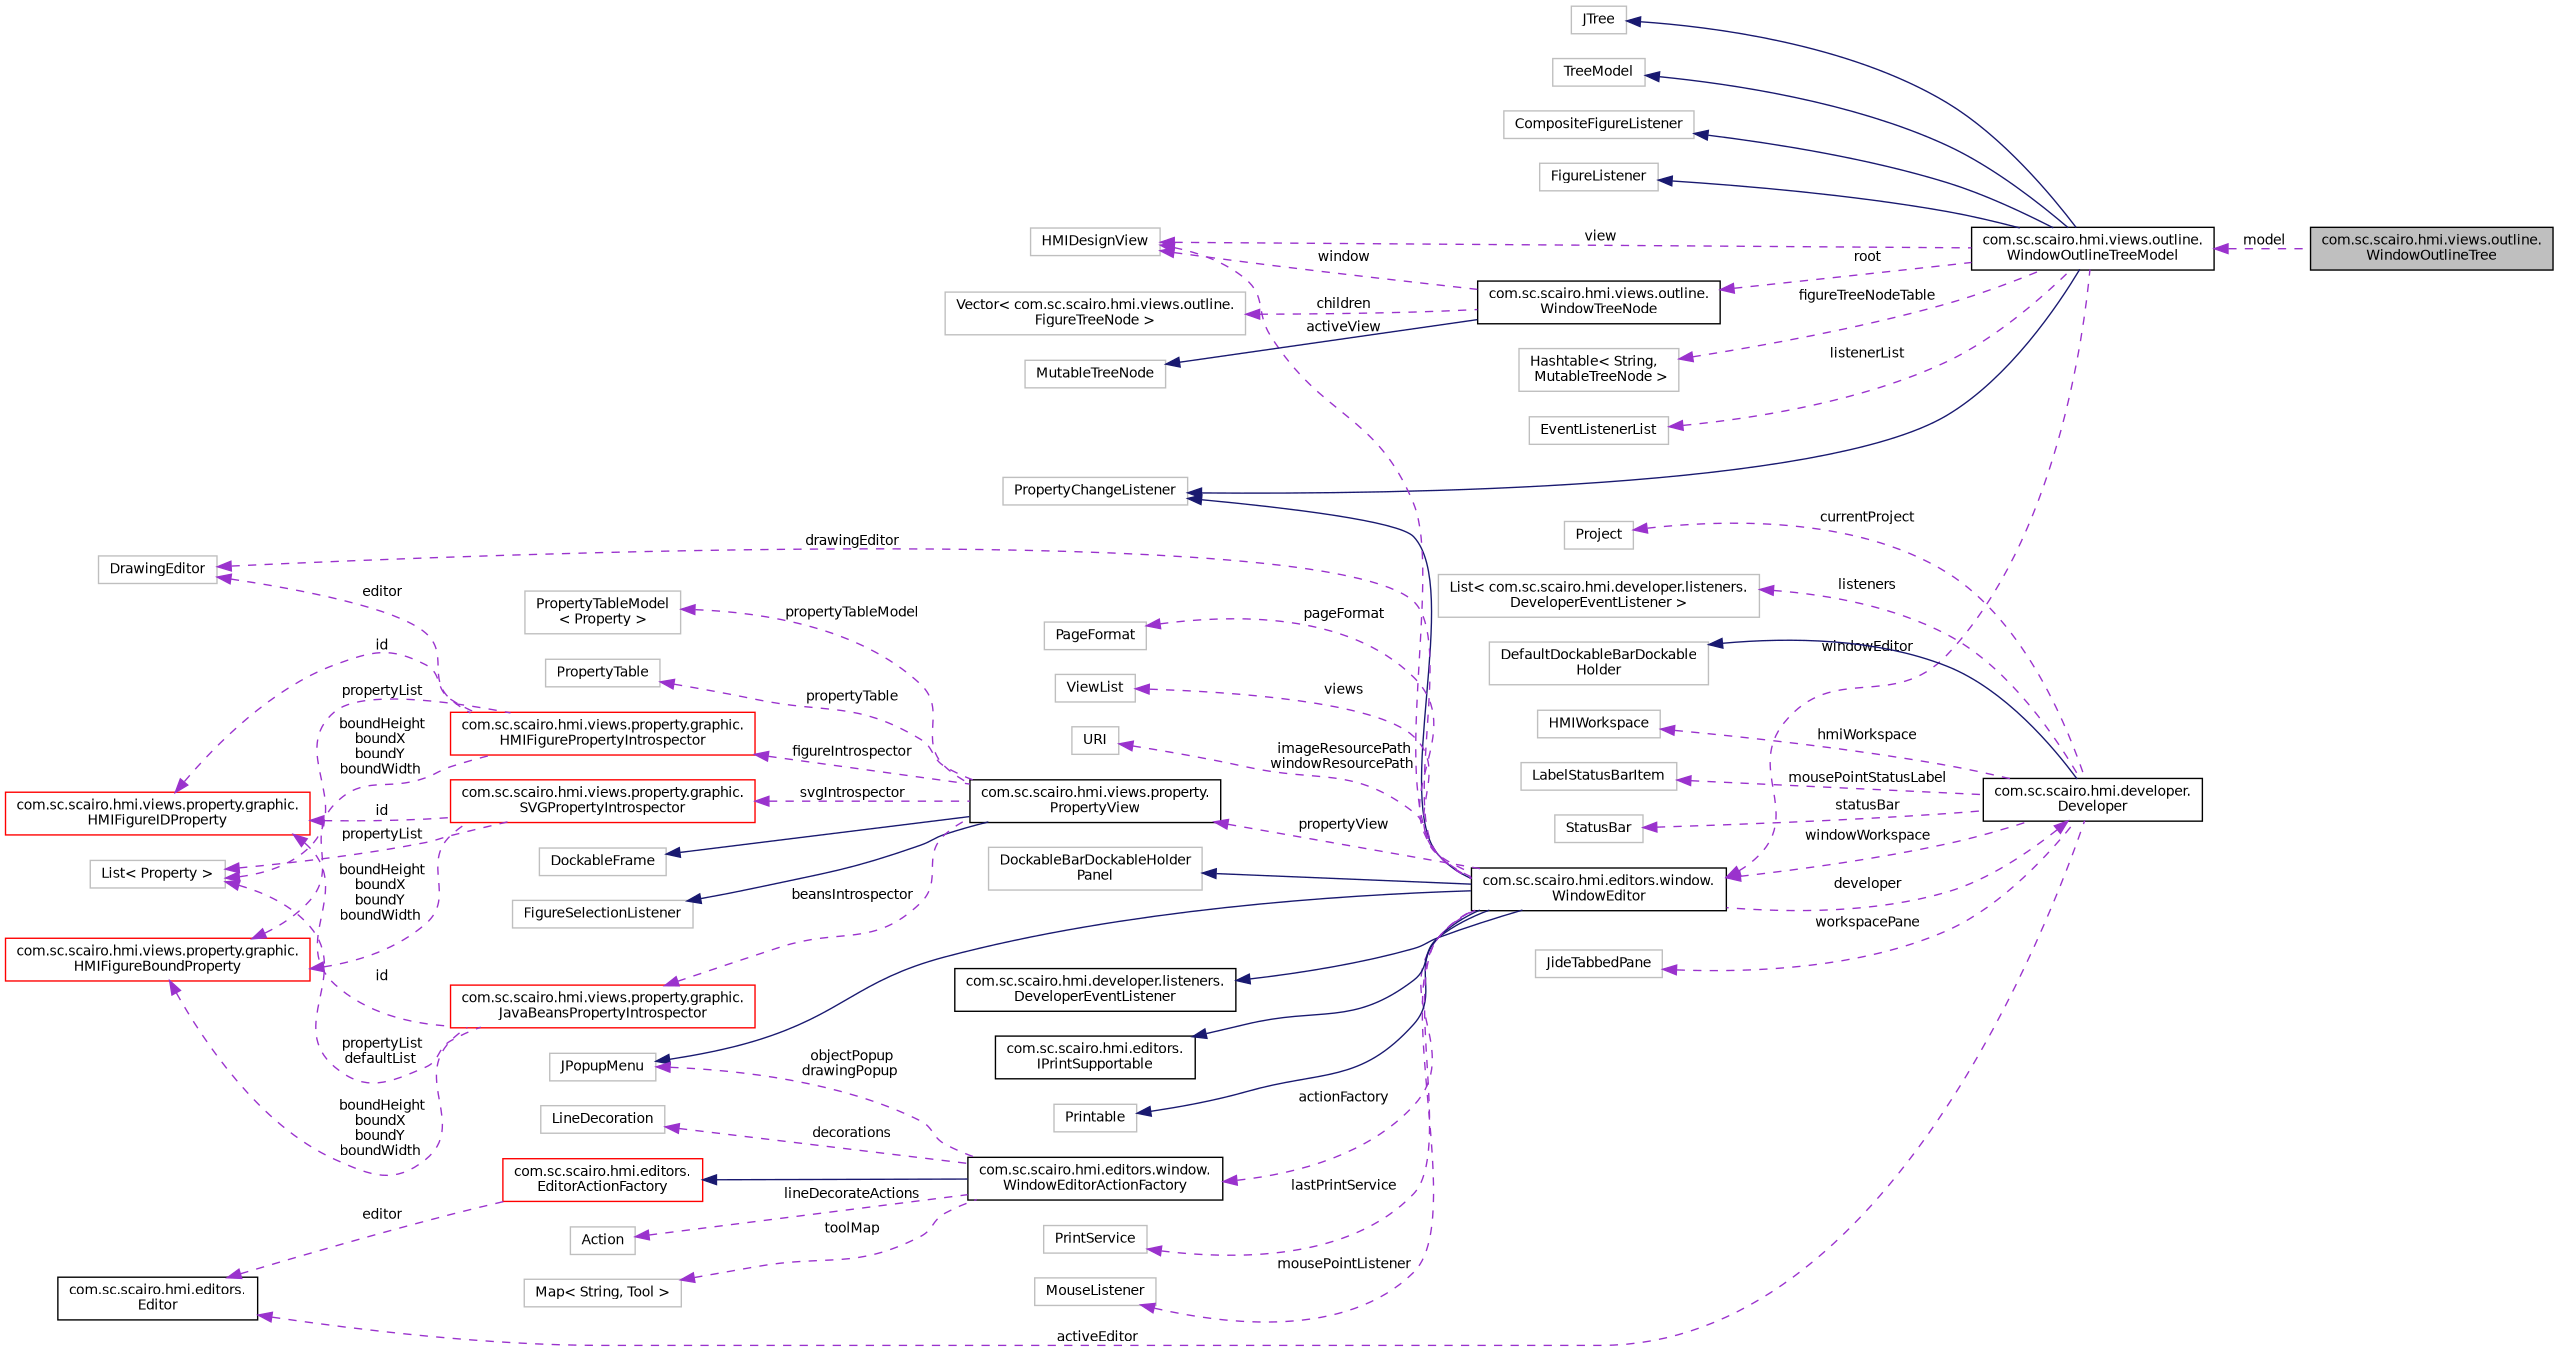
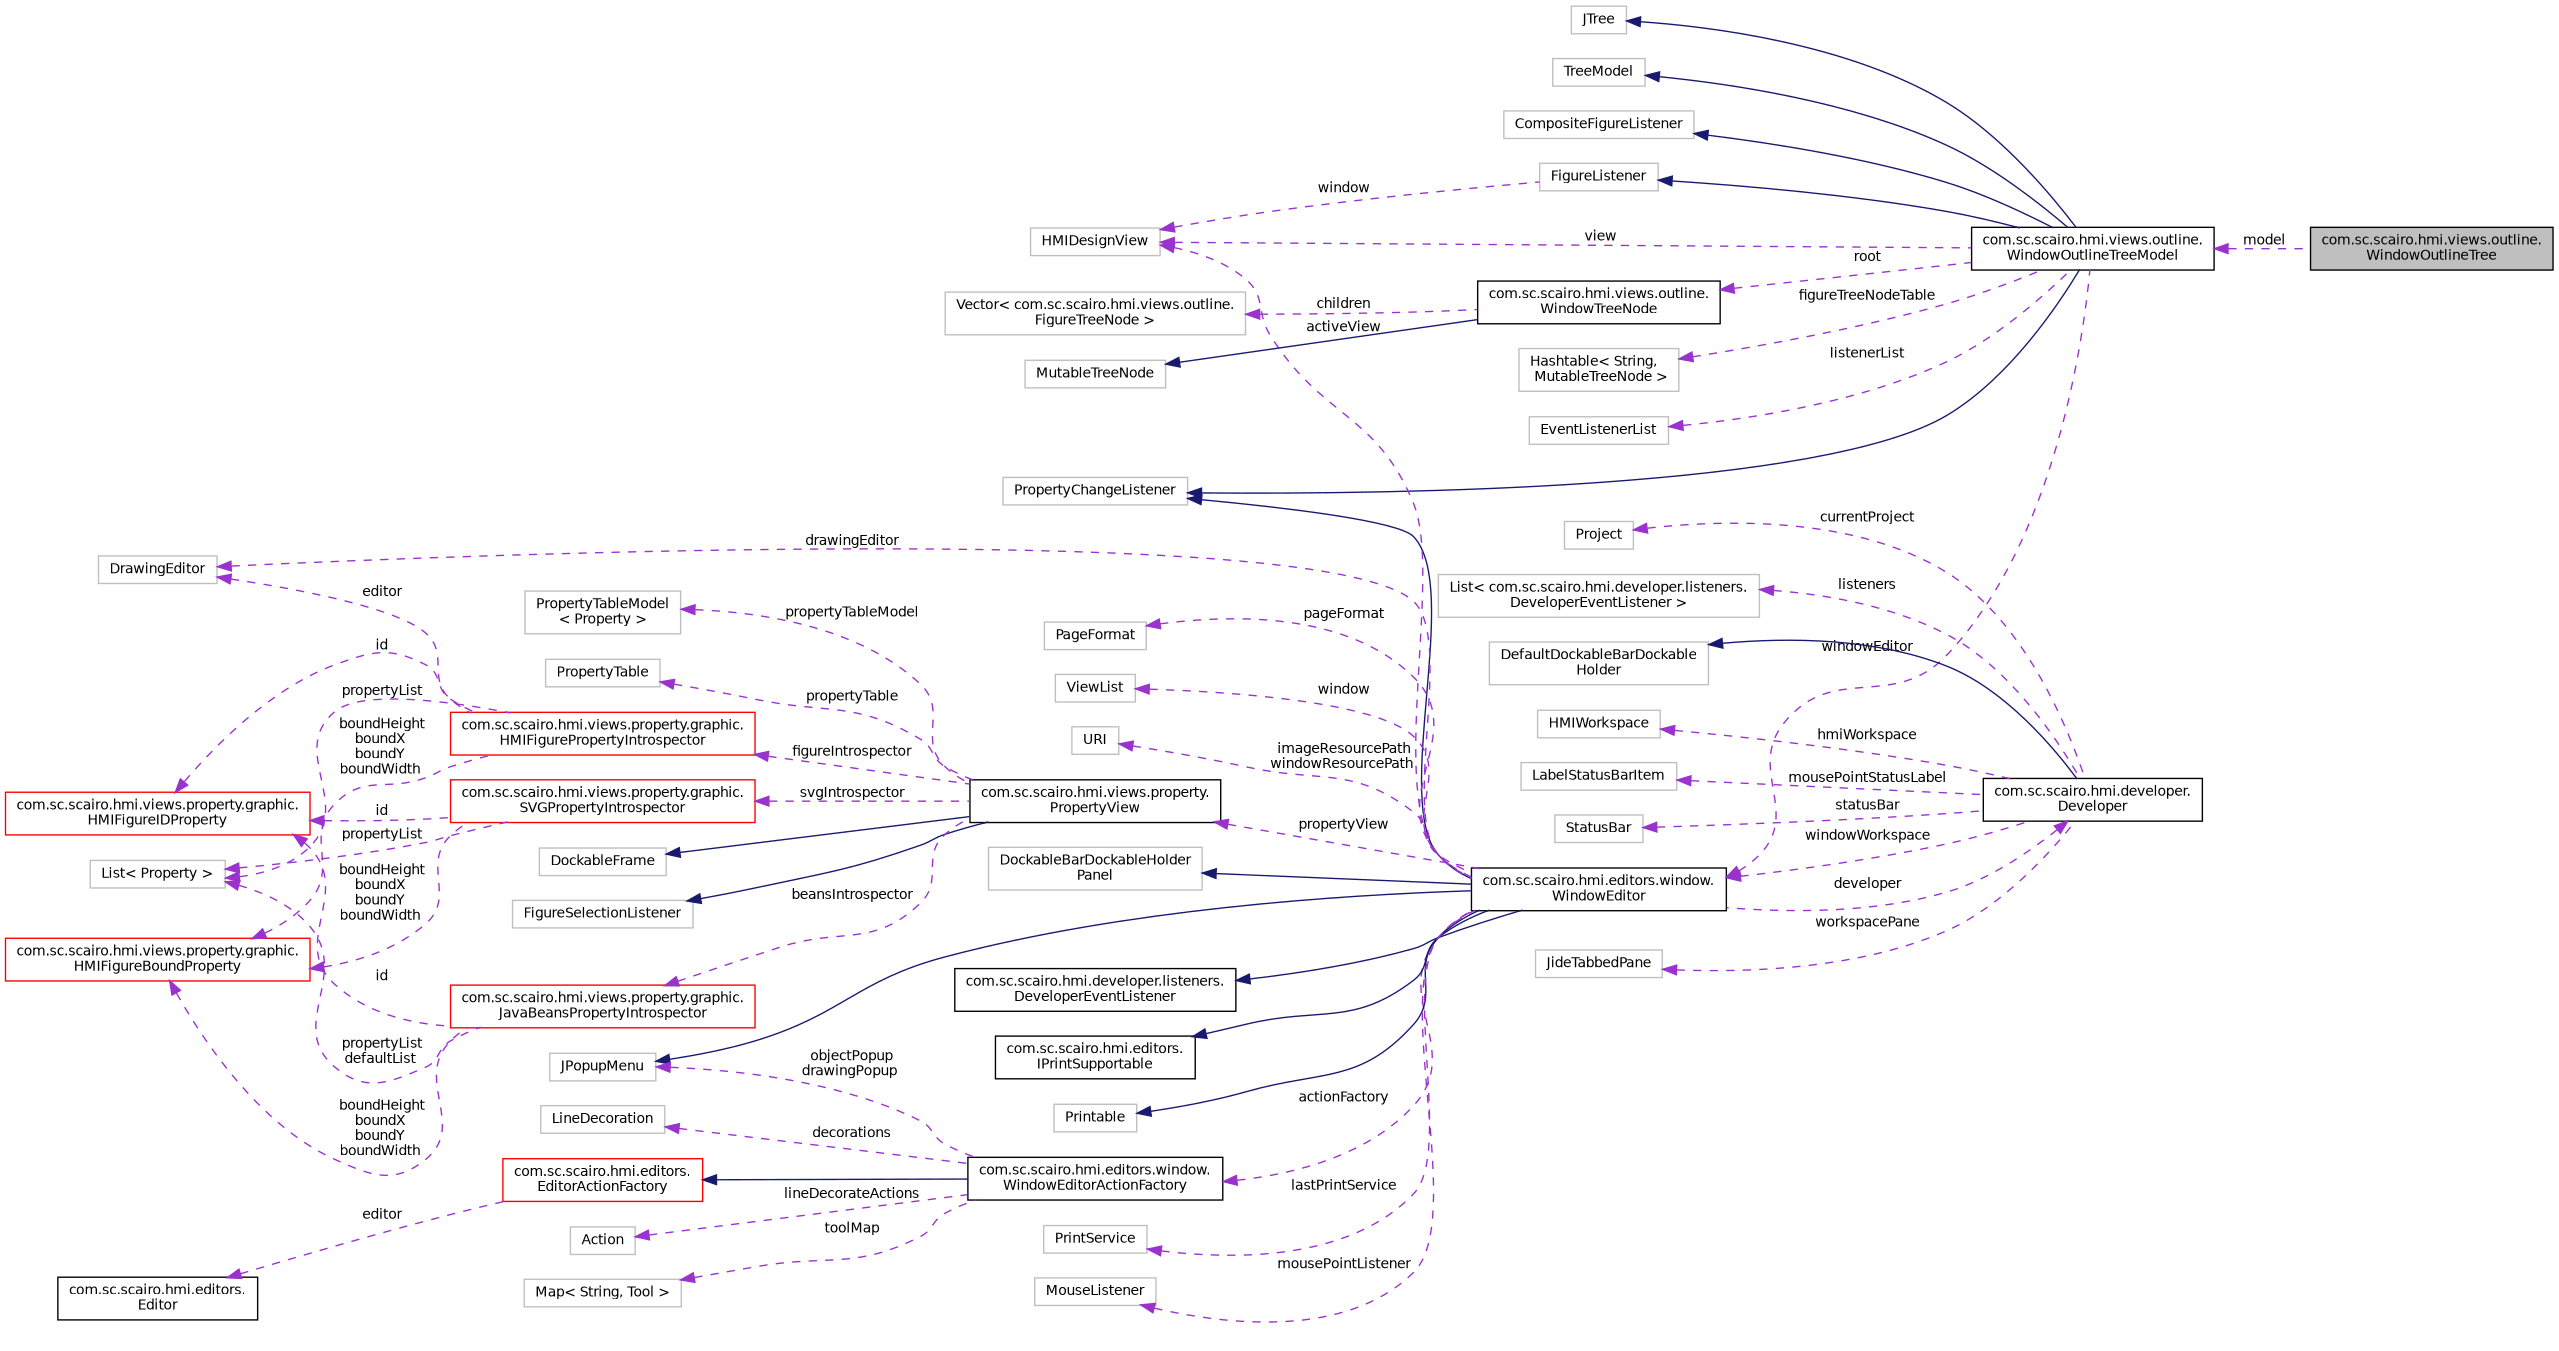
edge "com.sc.scairo.hmi.views.outline. WindowTreeNode" -> "HMIDesignView": now "FigureListener" -> "HMIDesignView"
edge "com.sc.scairo.hmi.editors.window. WindowEditor" -> "ViewList": label " views" -> " window"
edge "com.sc.scairo.hmi.developer. Developer" -> "com.sc.scairo.hmi.editors. Editor": removed, label "activeEditor"
